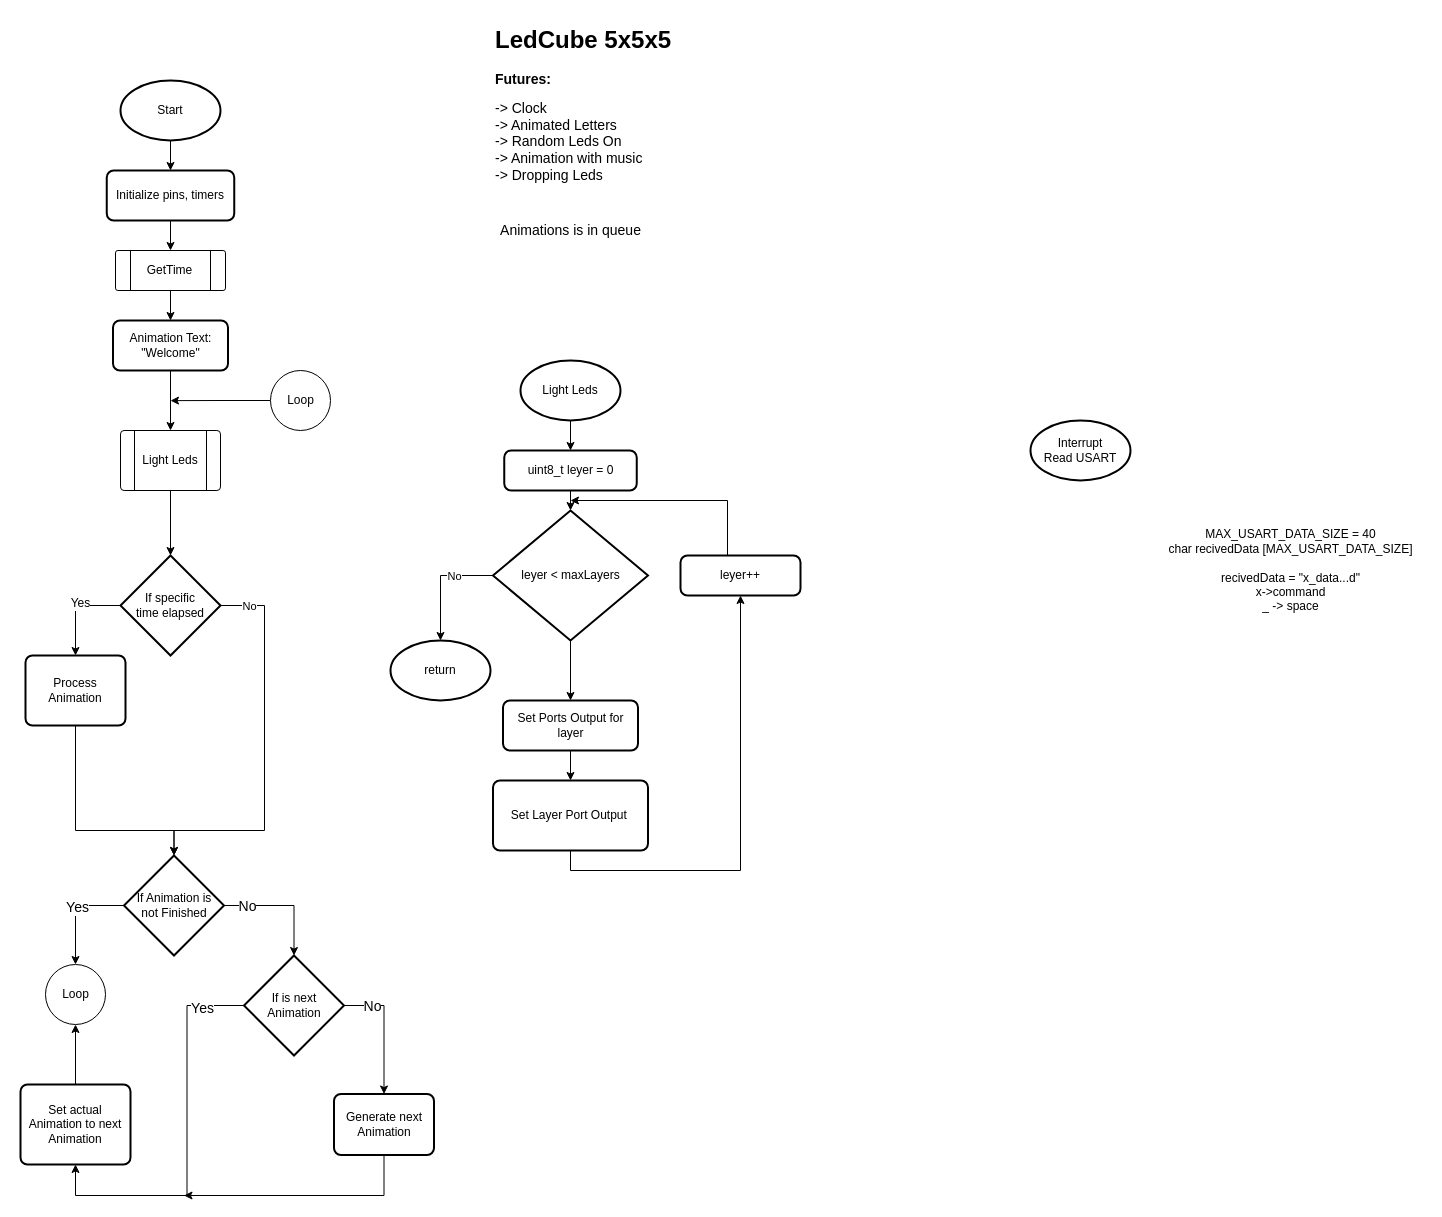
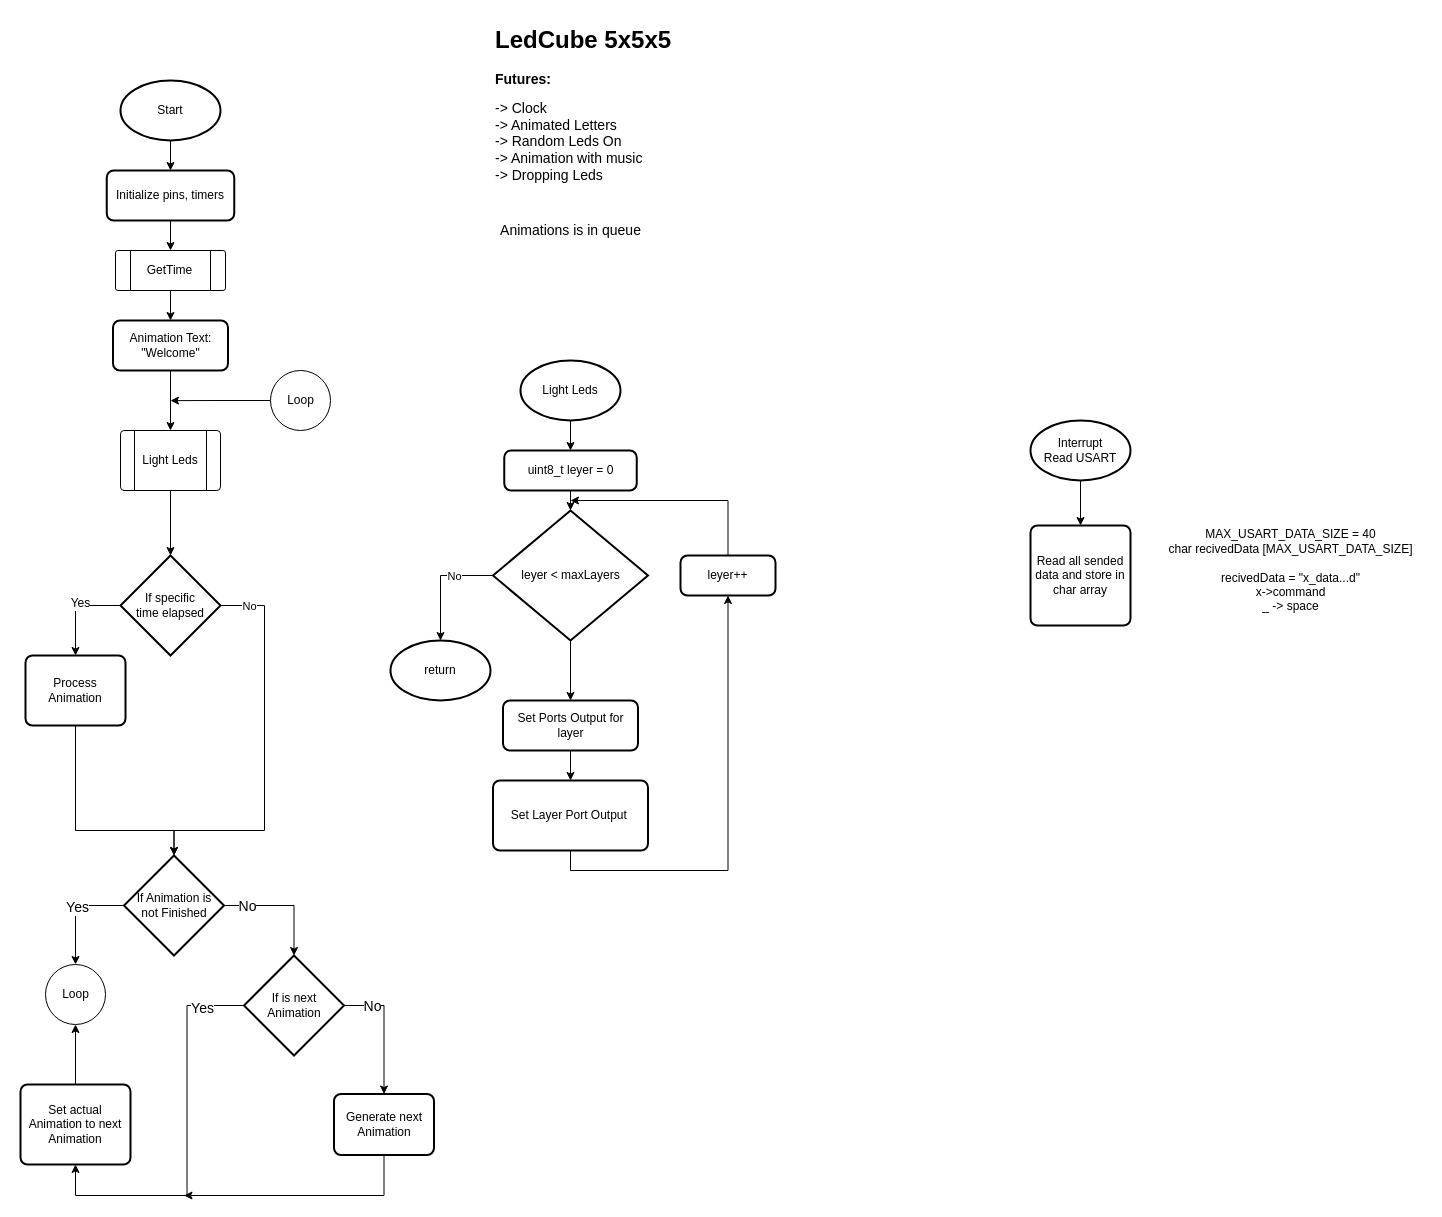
edge "Interrupt Read USART" -> "Read all sended data and store in char array": added
node "leyer++": size 120x40 -> 95x40
node "Read all sended data and store in char array": added
